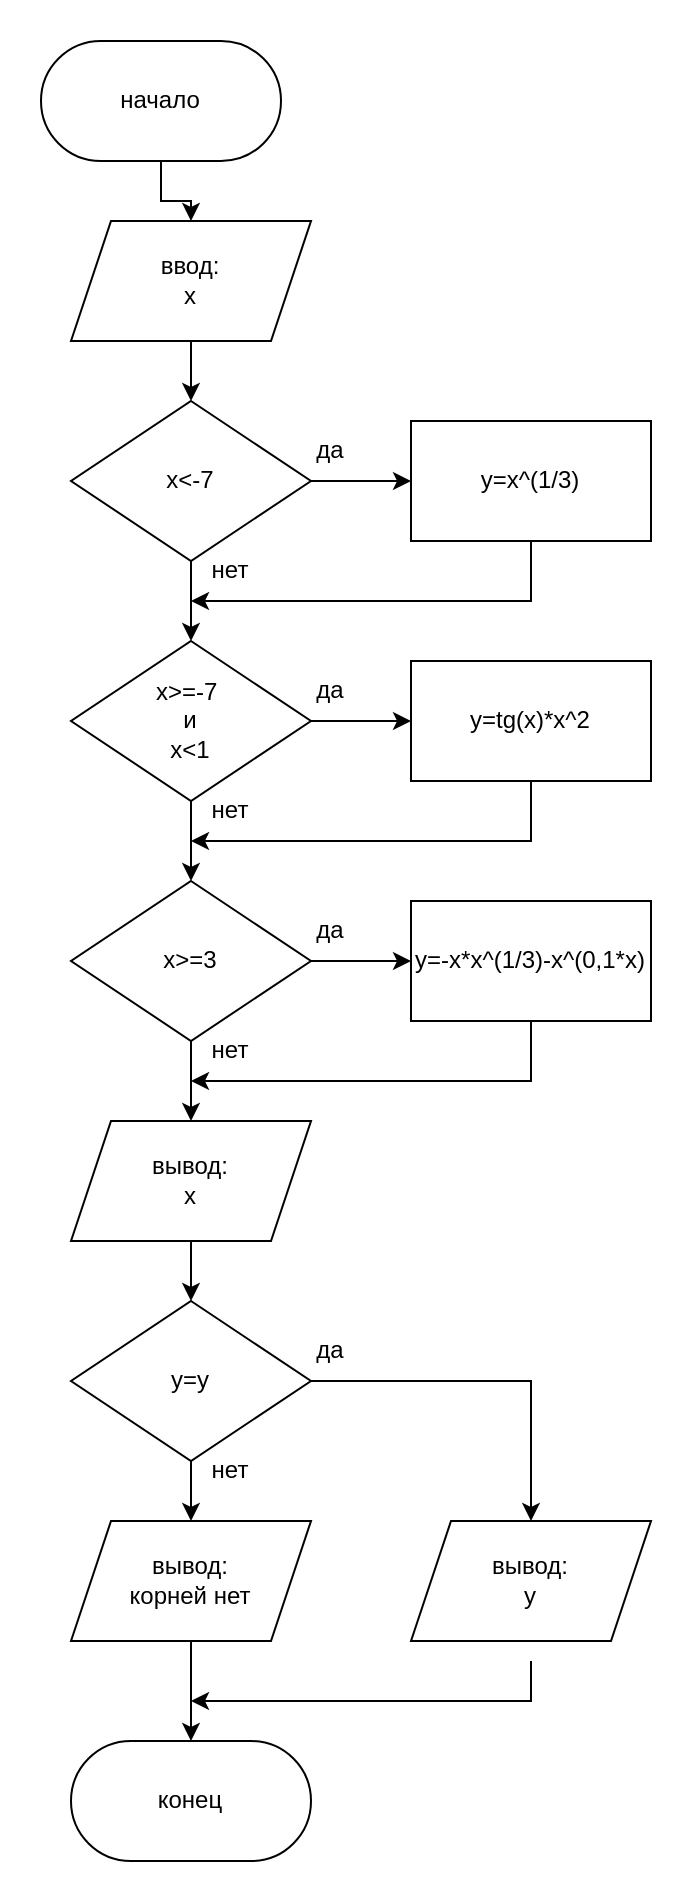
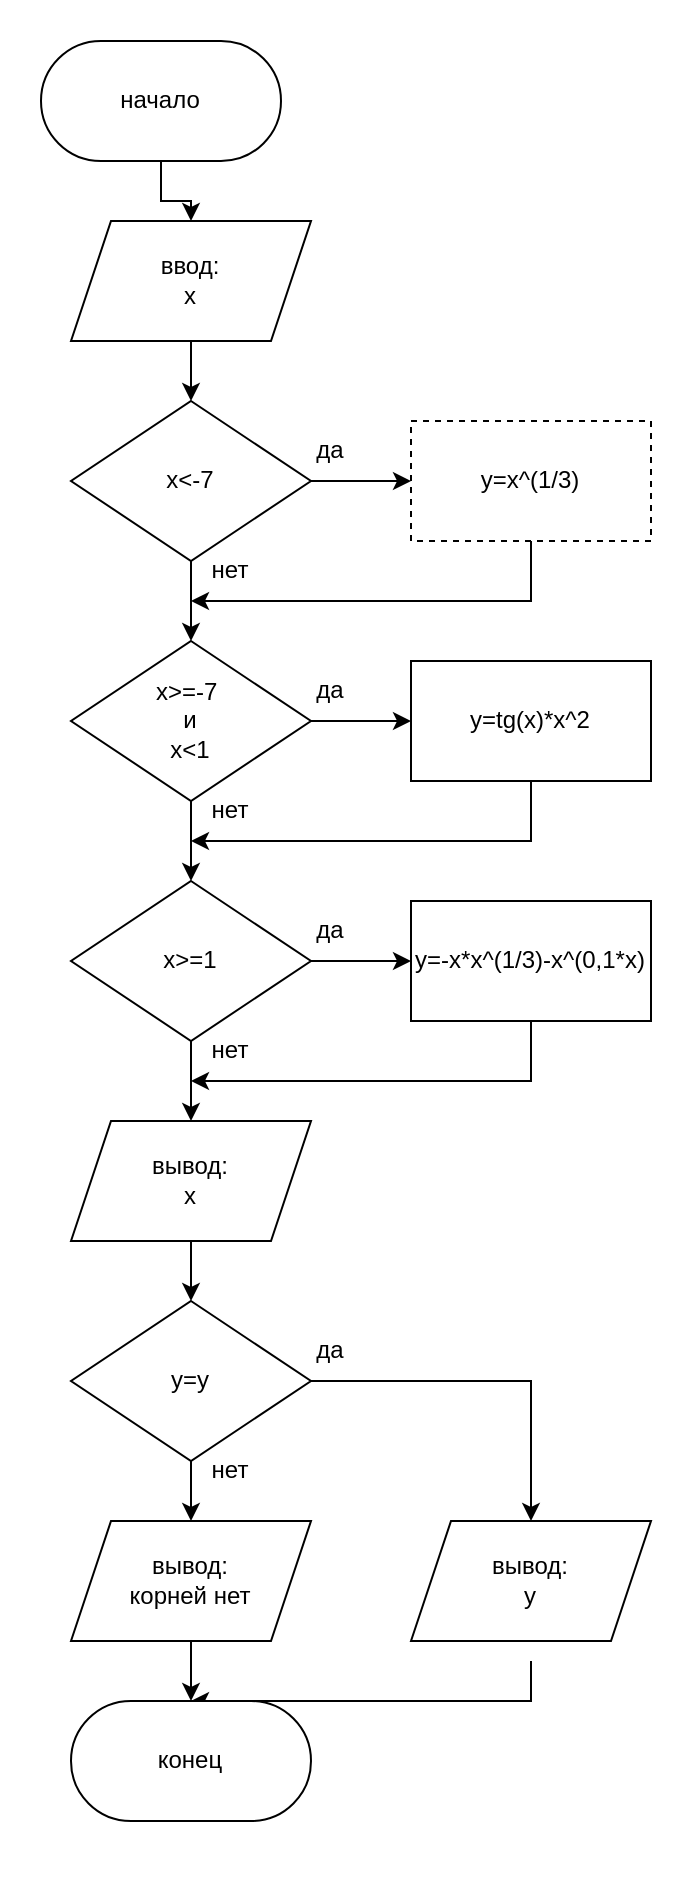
node "y=x^(1/3)": style solid -> dashed
node "x>=3": label "x>=3" -> "x>=1"
node "конец": moved (191, 1801) -> (191, 1761)
